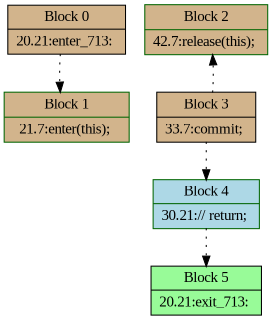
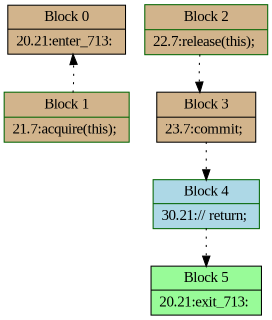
node "Block 2": text "42.7:release(this);" -> "22.7:release(this);"
edge "Block 0" -> "Block 1": reversed
edge "Block 3" -> "Block 2": reversed
node "Block 1": text "21.7:enter(this);" -> "21.7:acquire(this);"
node "Block 3": text "33.7:commit;" -> "23.7:commit;"
